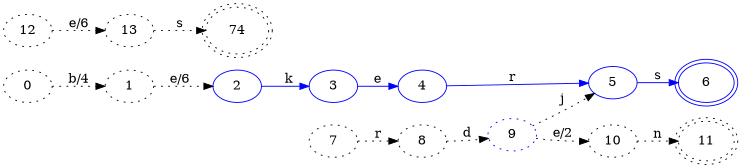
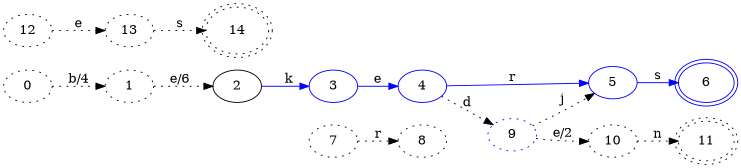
edge "12" -> "13": label "e/6" -> "e"
node "74": label "74" -> "14"
node "2": color blue -> black
edge "8" -> "9": now "4" -> "9"
